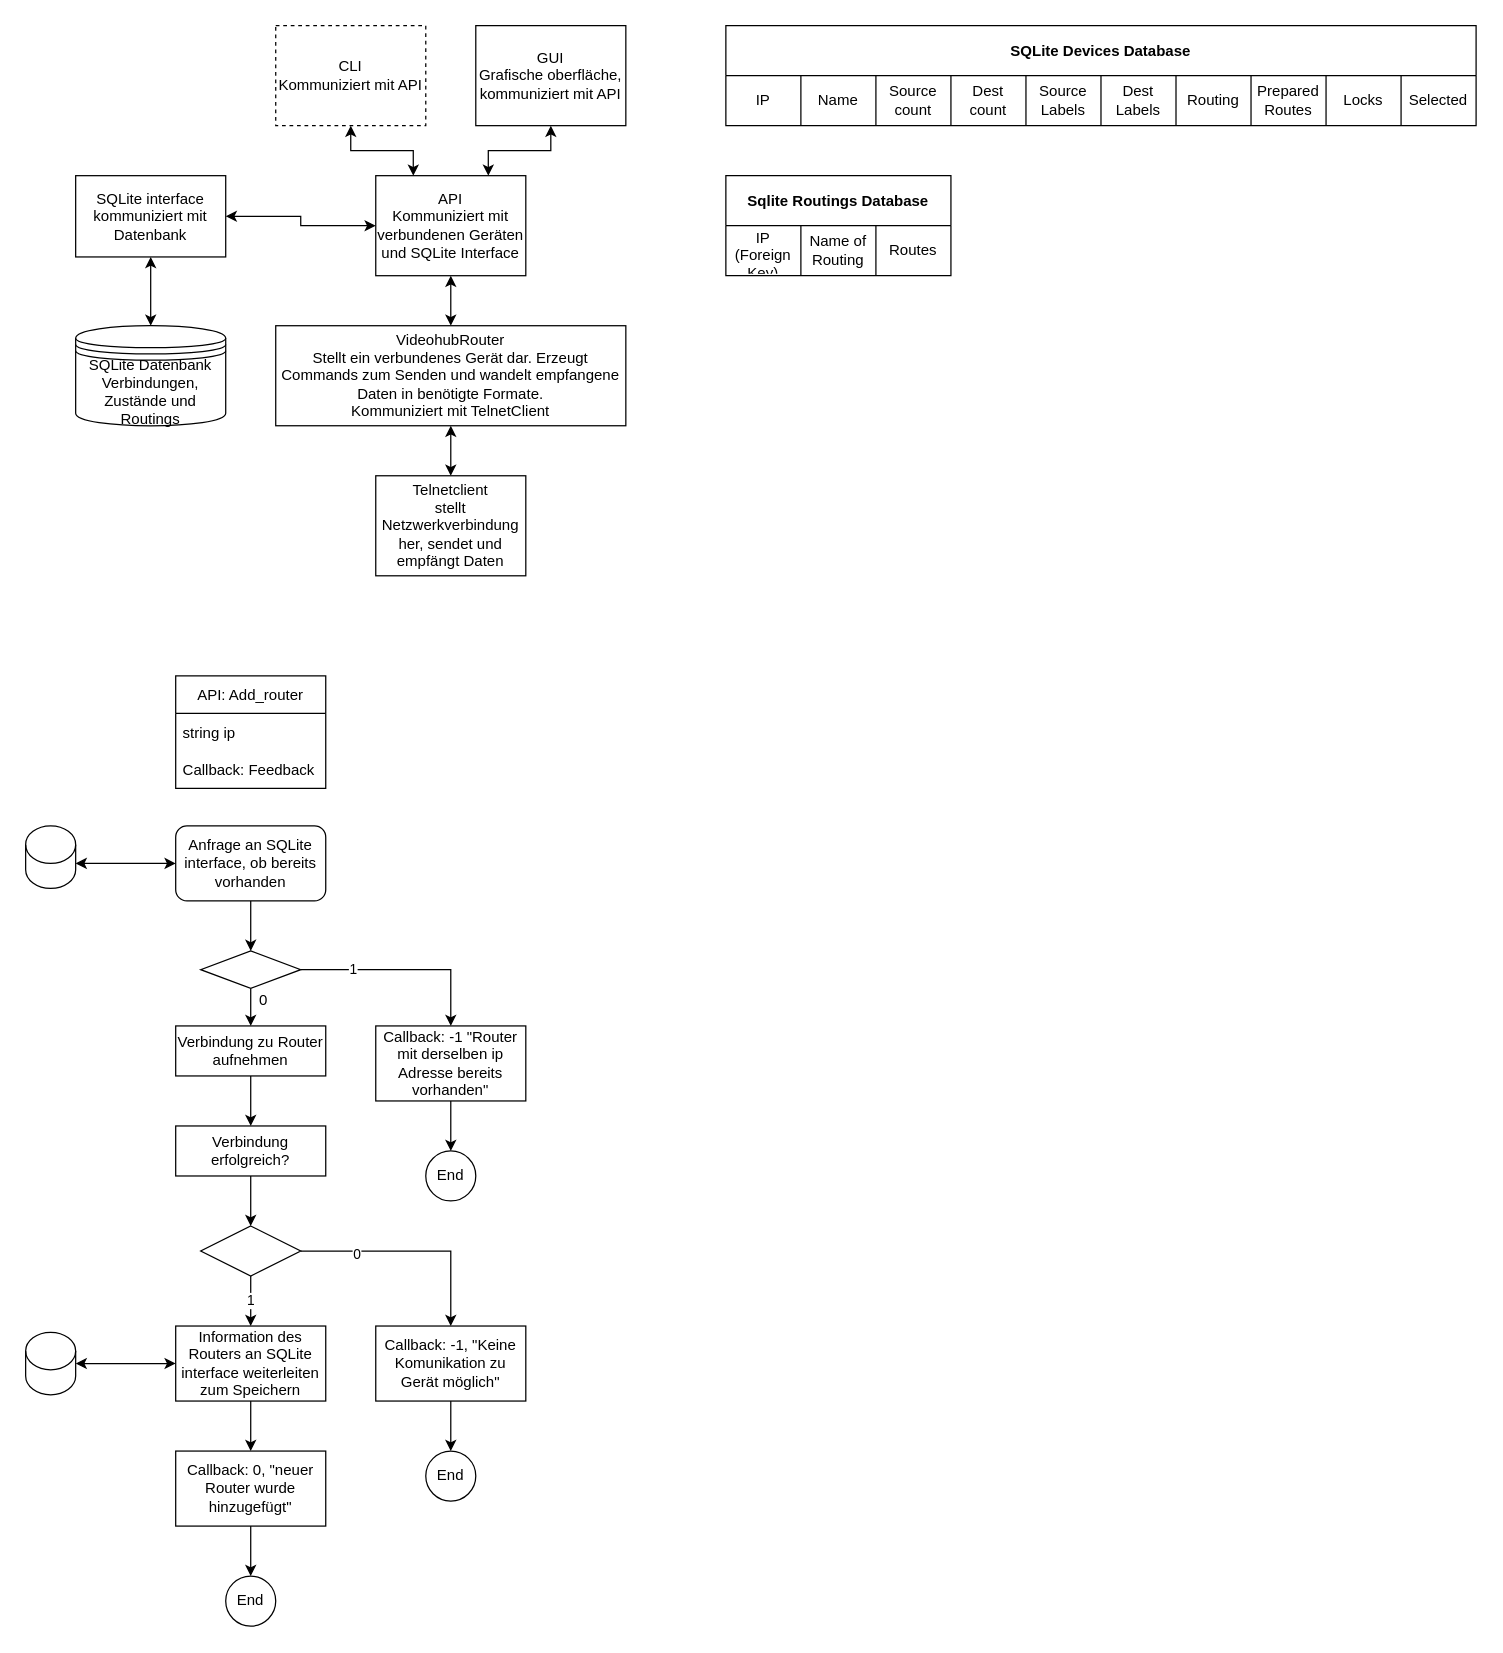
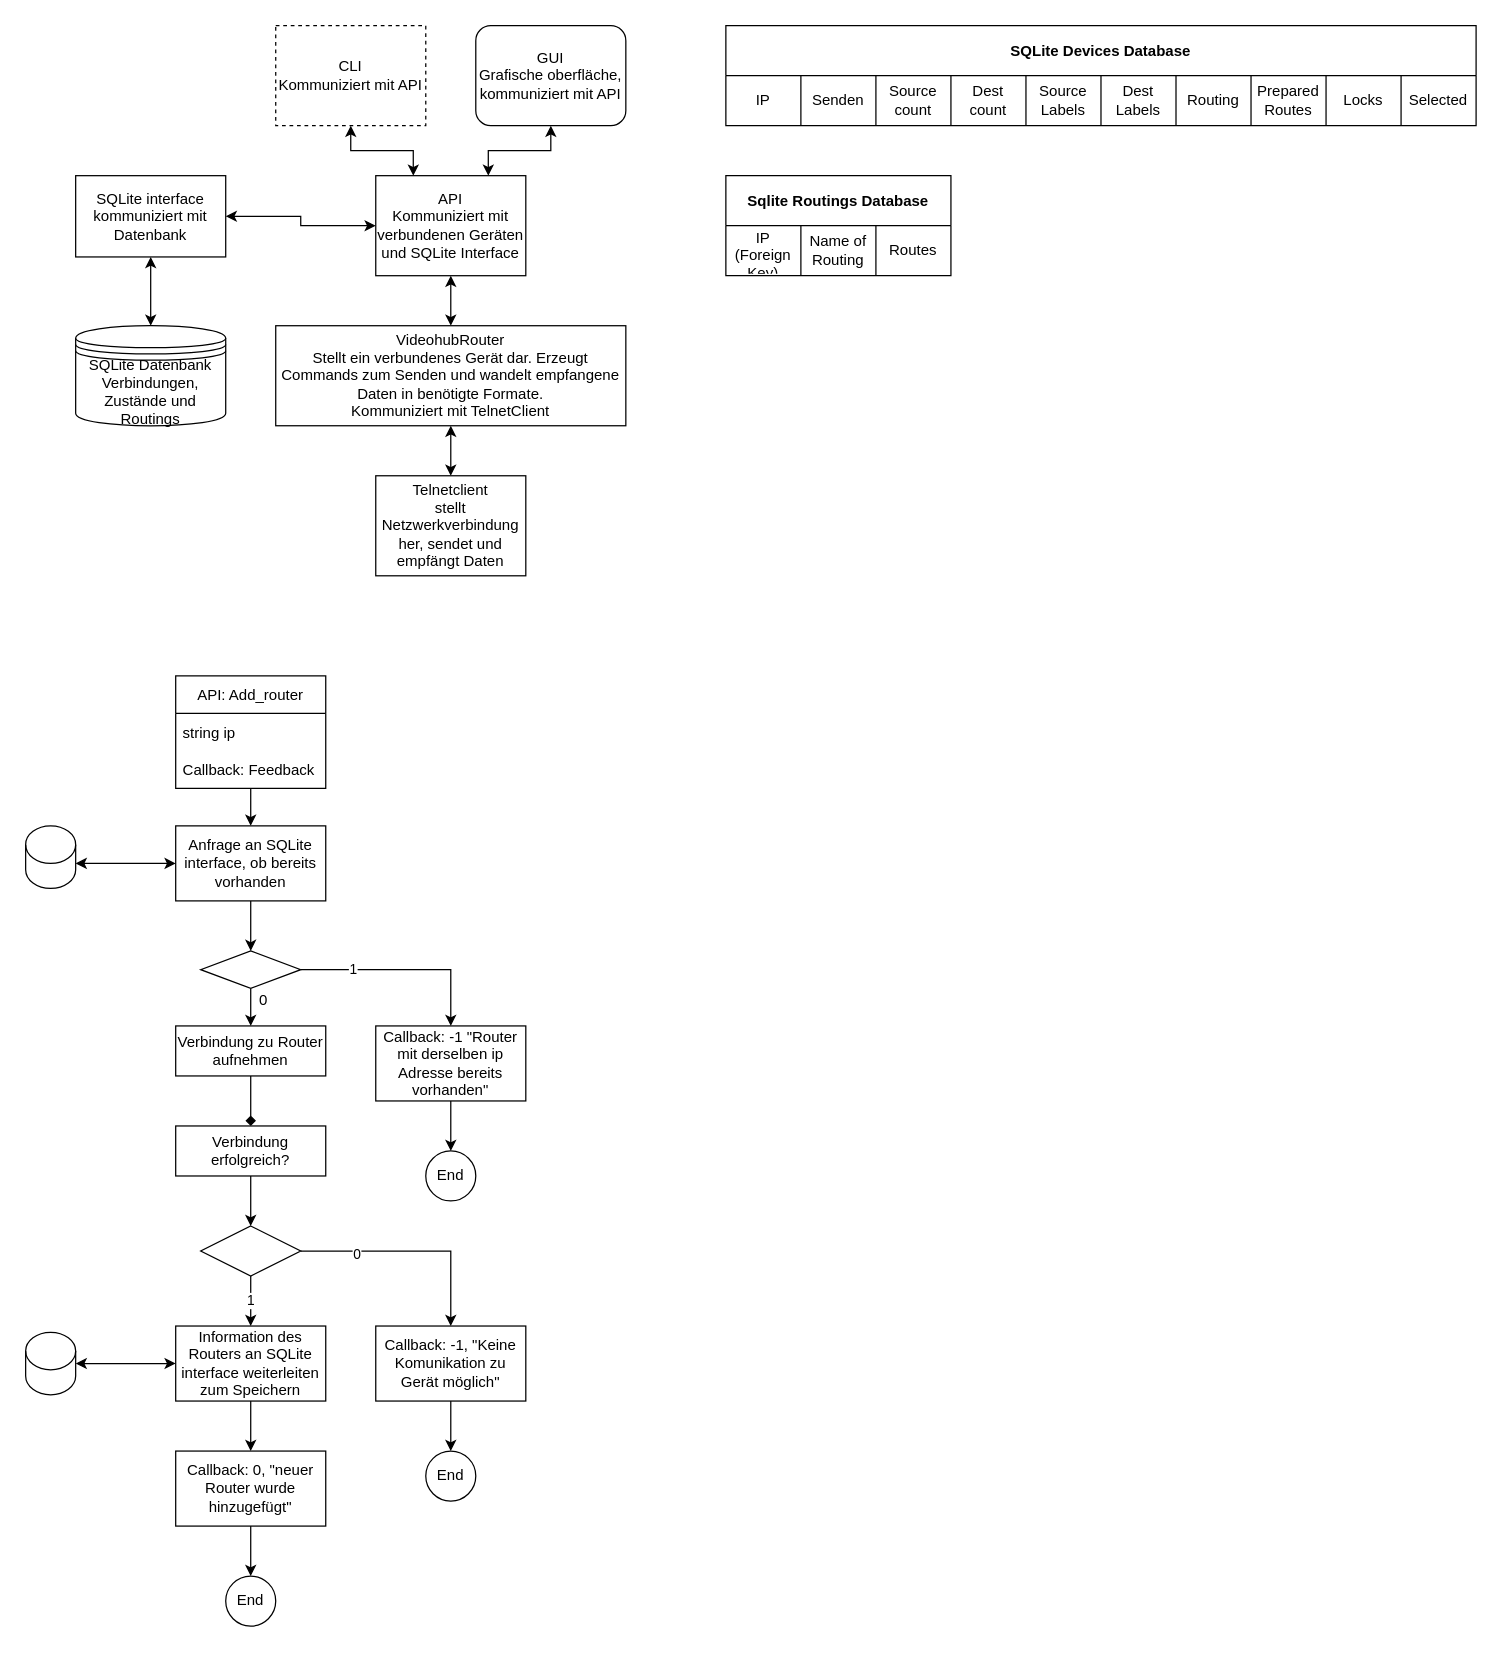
node "GUI Grafische oberfläche, kommuniziert mit API": shape rectangle -> rounded rectangle
node "Name": label "Name" -> "Senden"
edge "API: Add_router" -> "Anfrage an SQLite interface, ob bereits vorhanden": added
node "Anfrage an SQLite interface, ob bereits vorhanden": shape rounded rectangle -> rectangle
edge "Verbindung zu Router aufnehmen" -> "Verbindung erfolgreich?": arrowhead classic -> diamond
